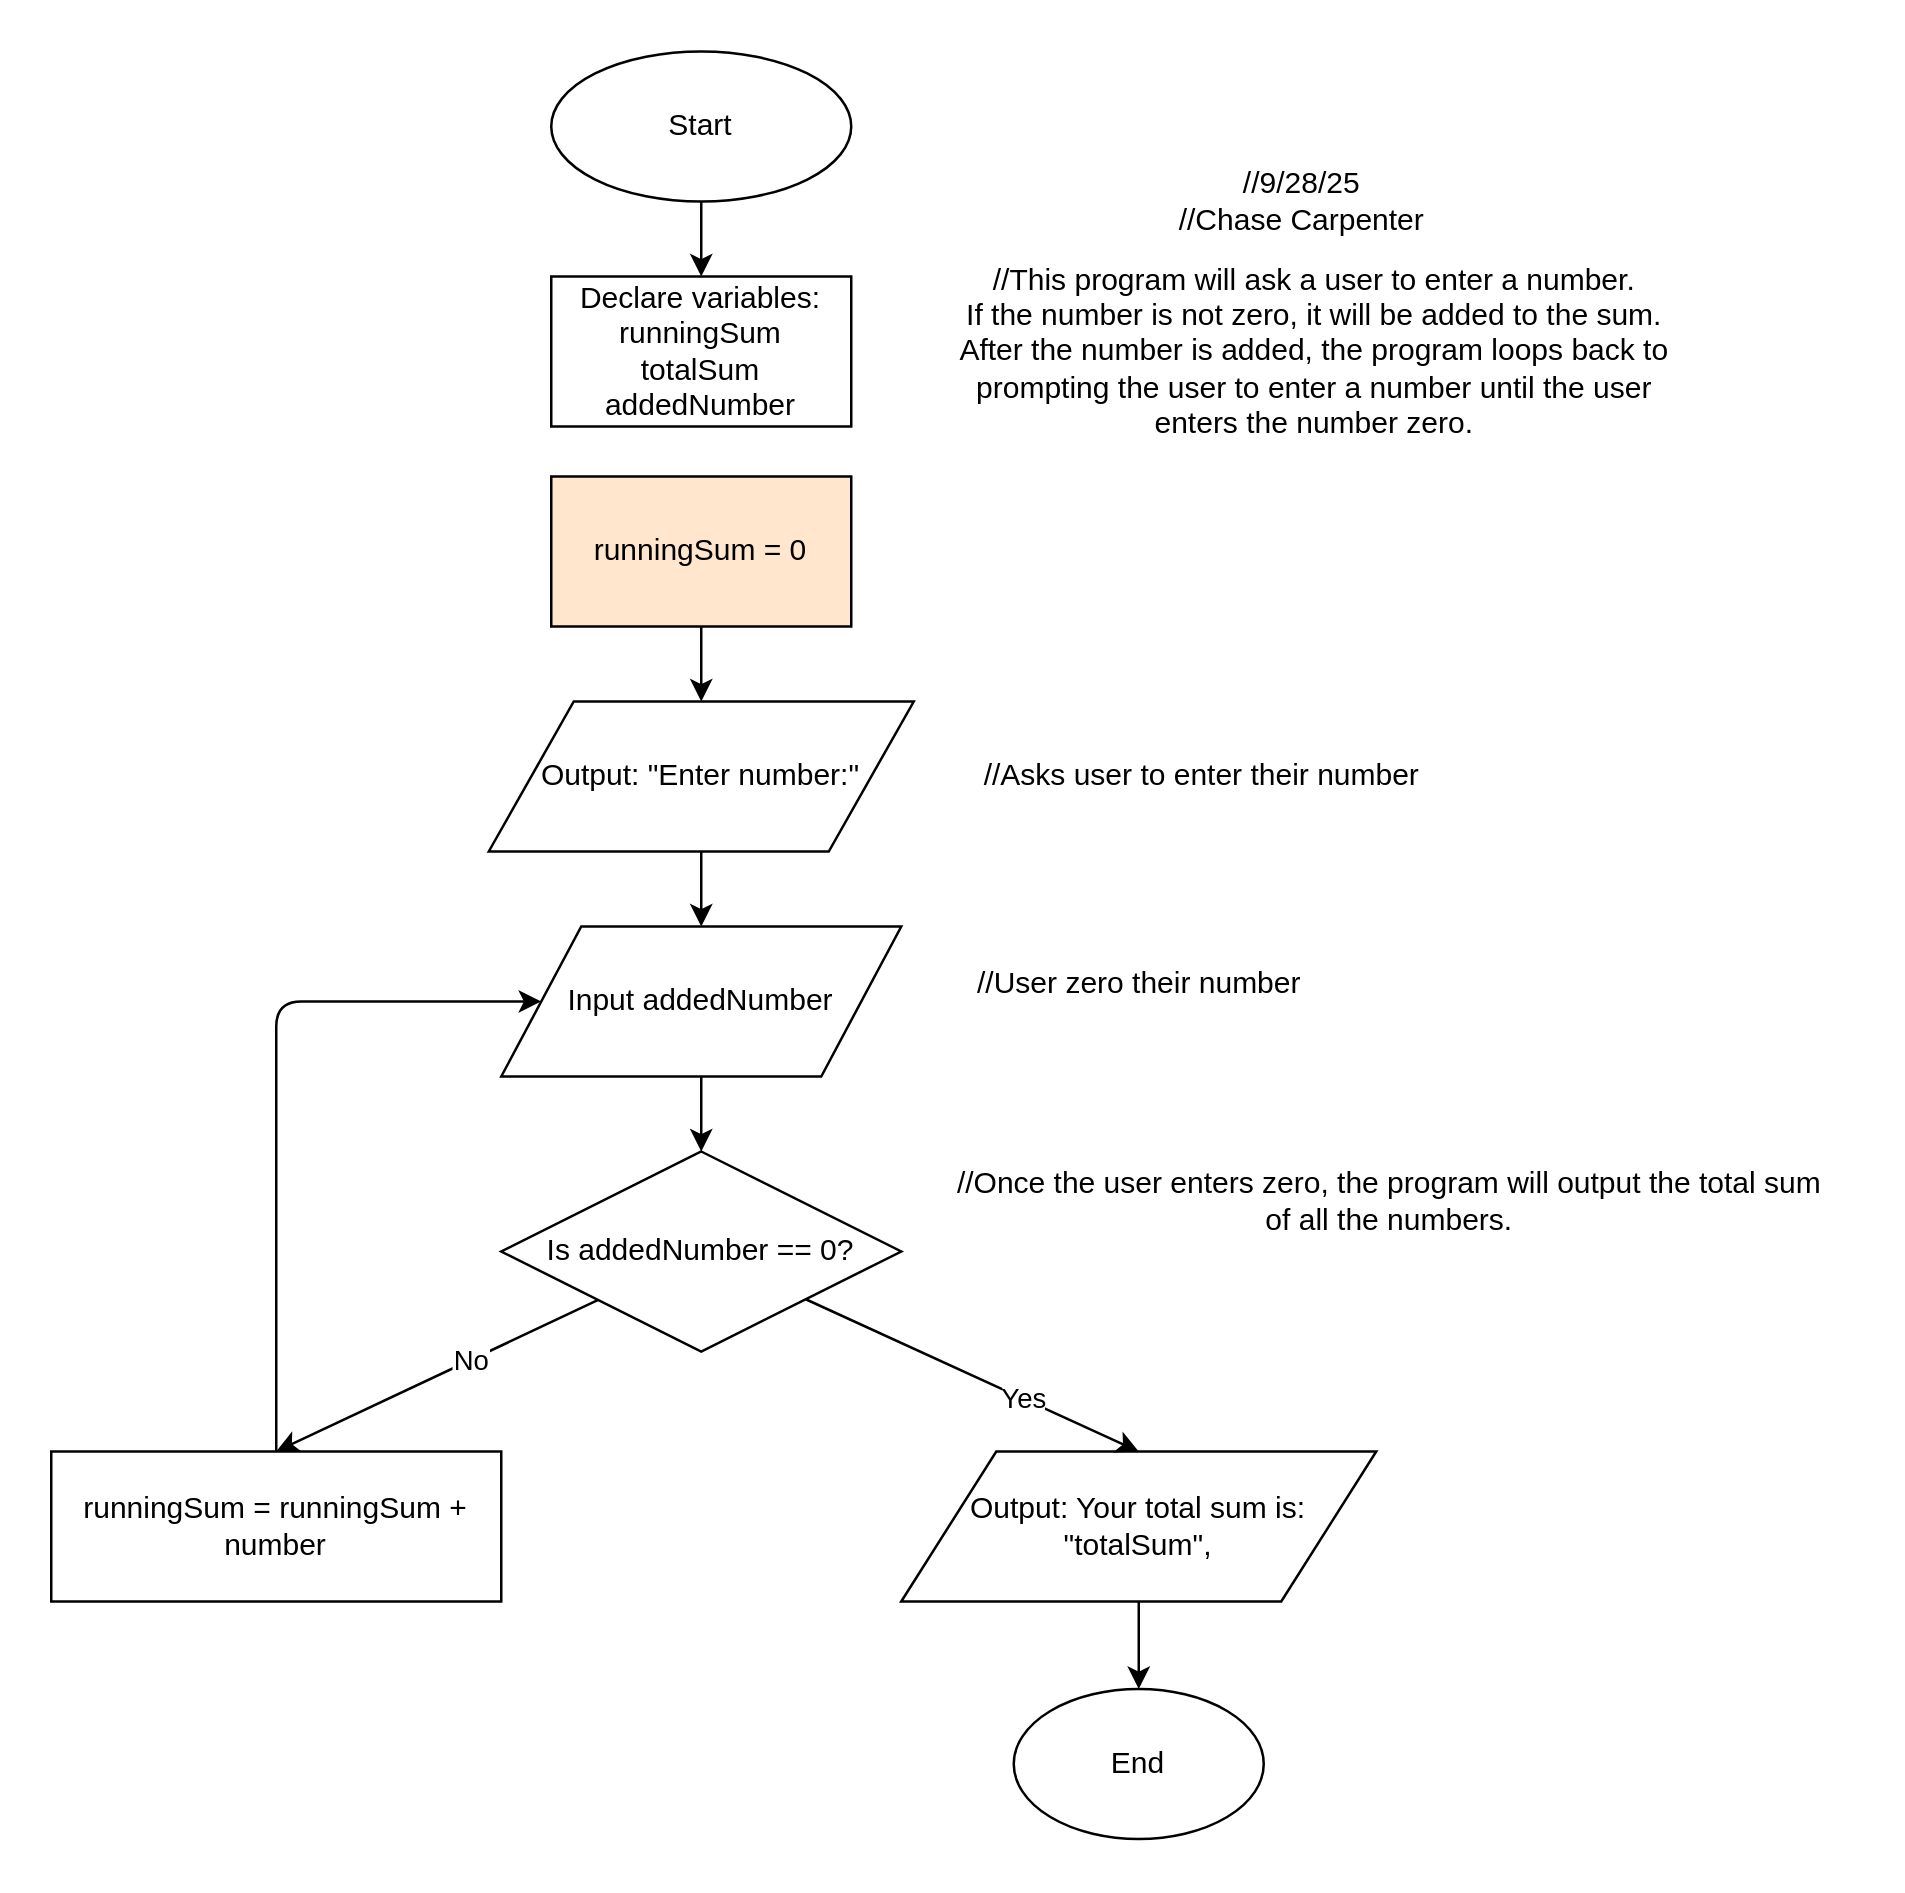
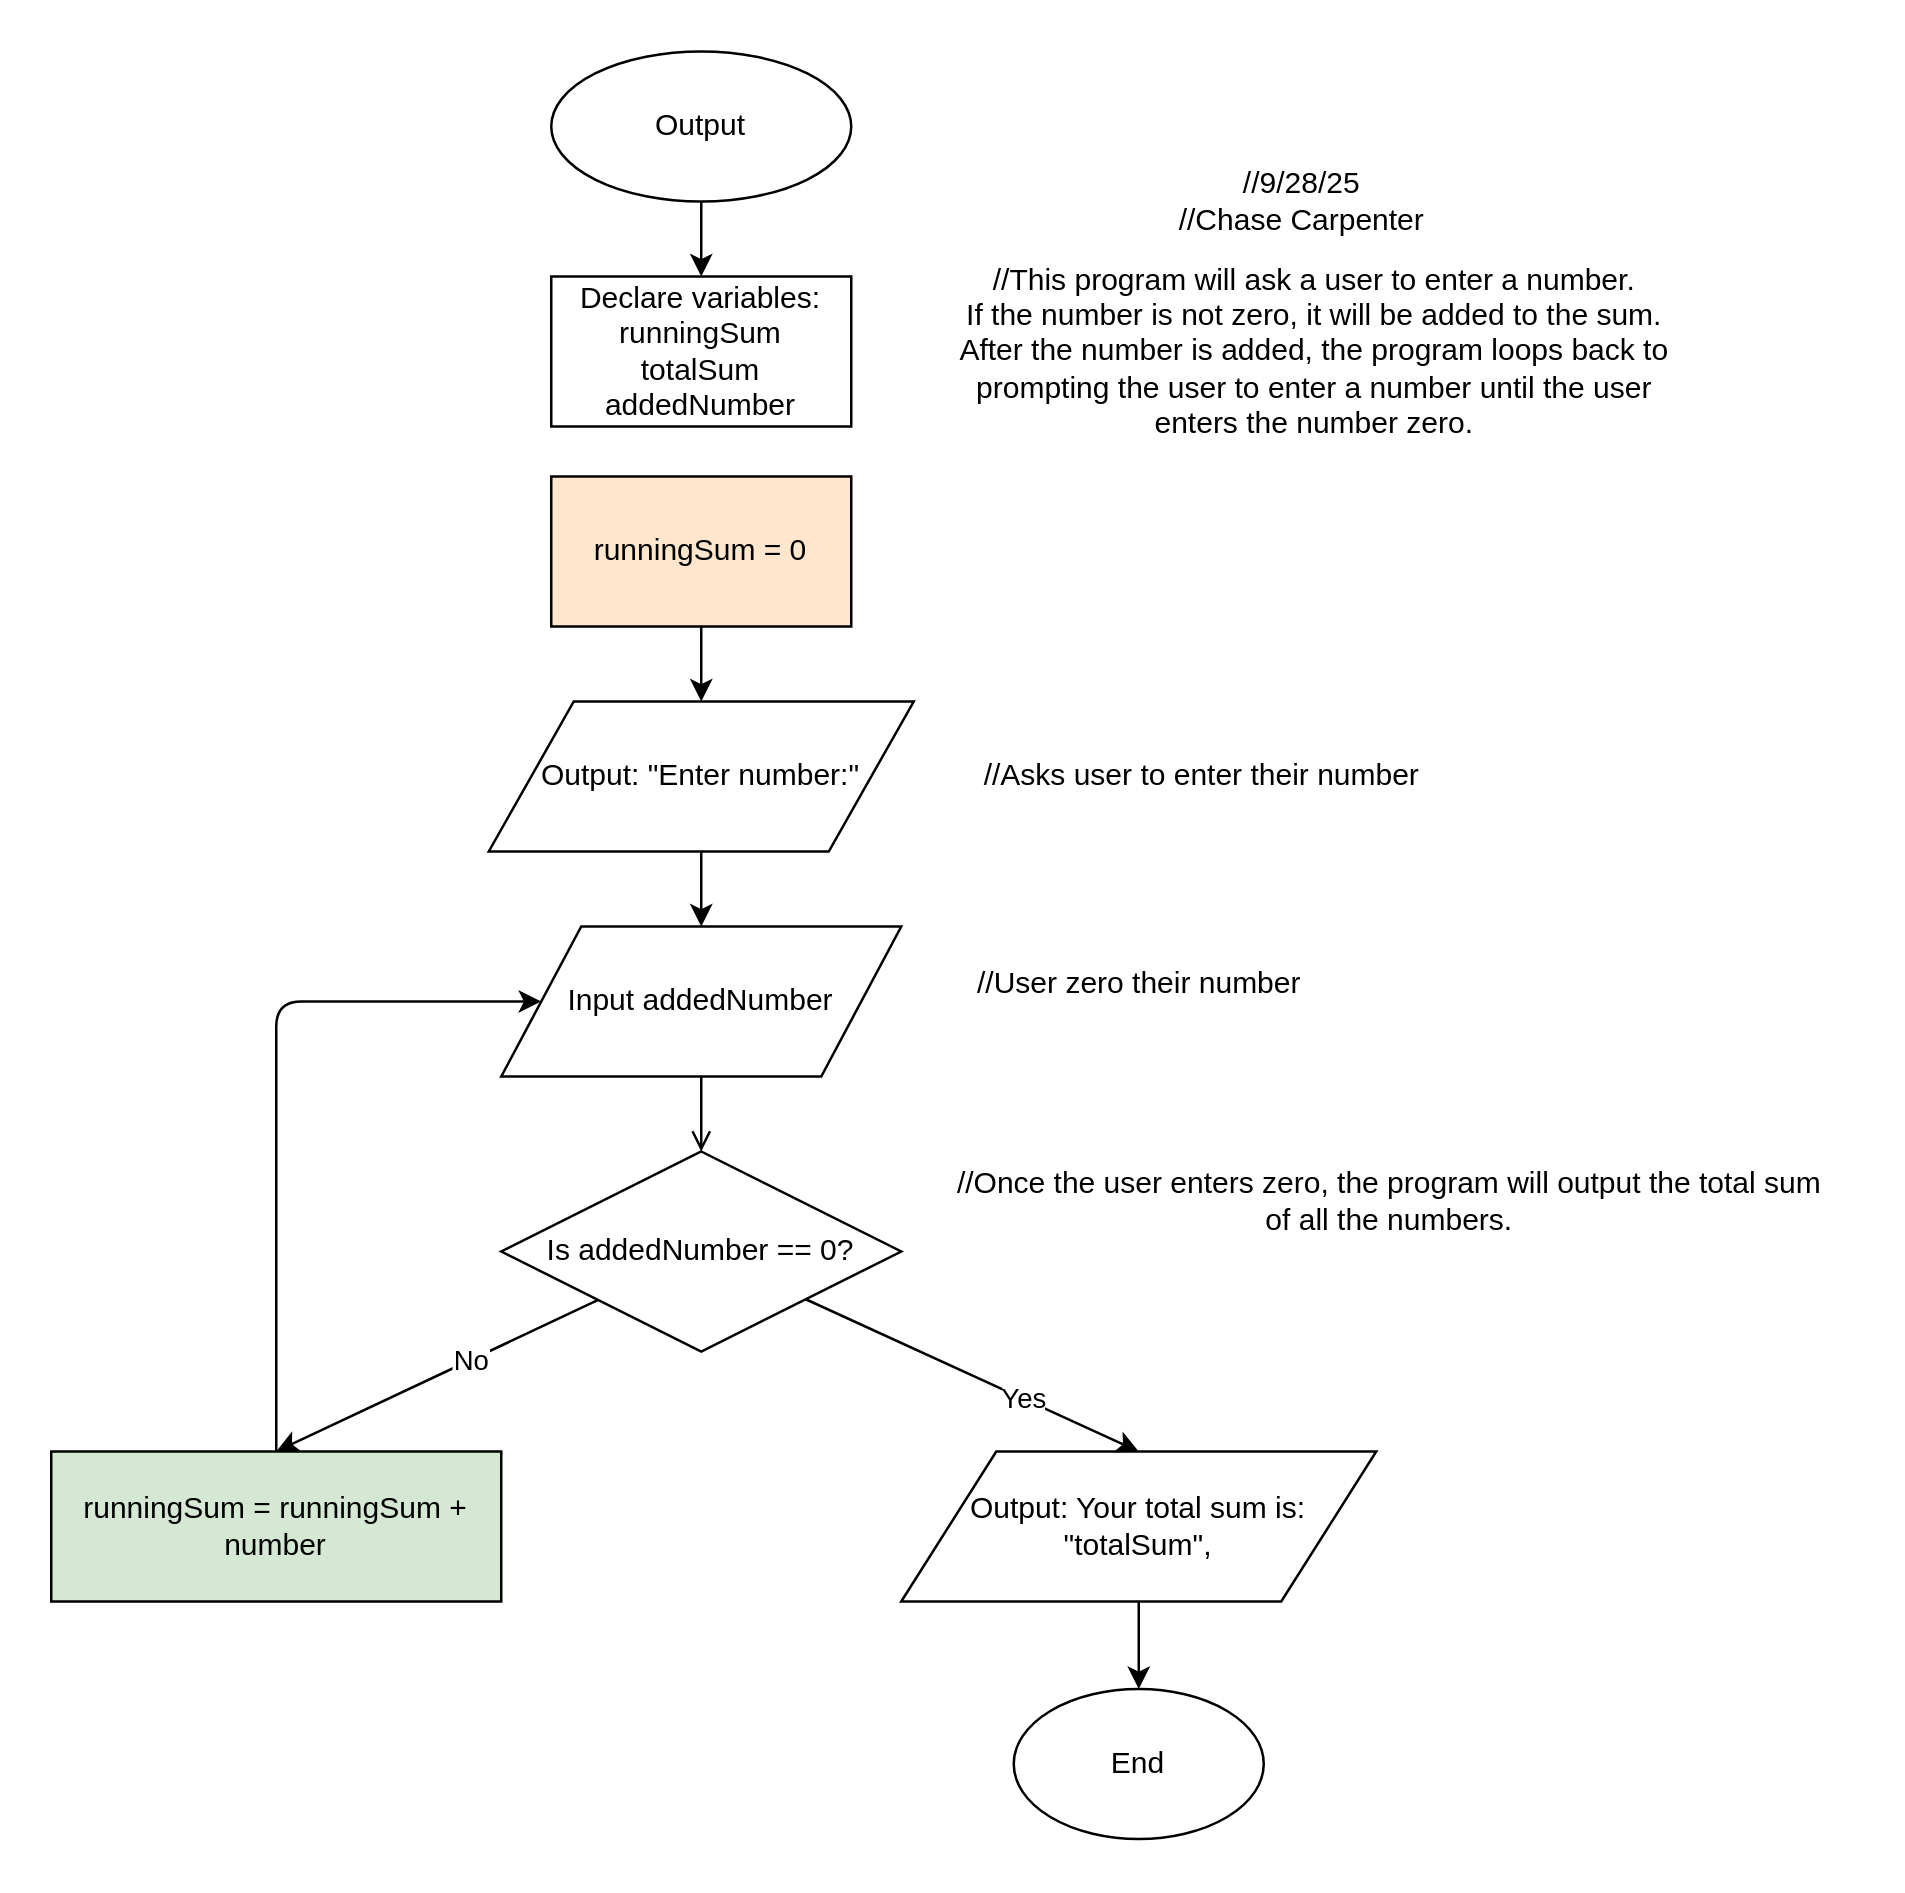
node "Start": label "Start" -> "Output"
edge "Input addedNumber" -> "Is addedNumber == 0?": arrowhead classic -> open
node "runningSum = runningSum + number": fillcolor #ffffff -> #d5e8d4
